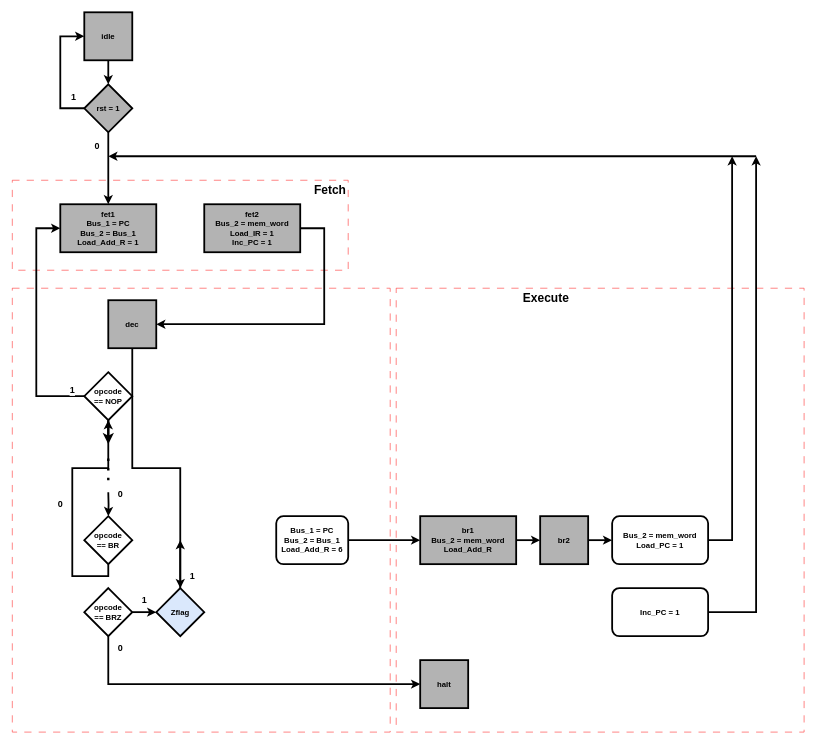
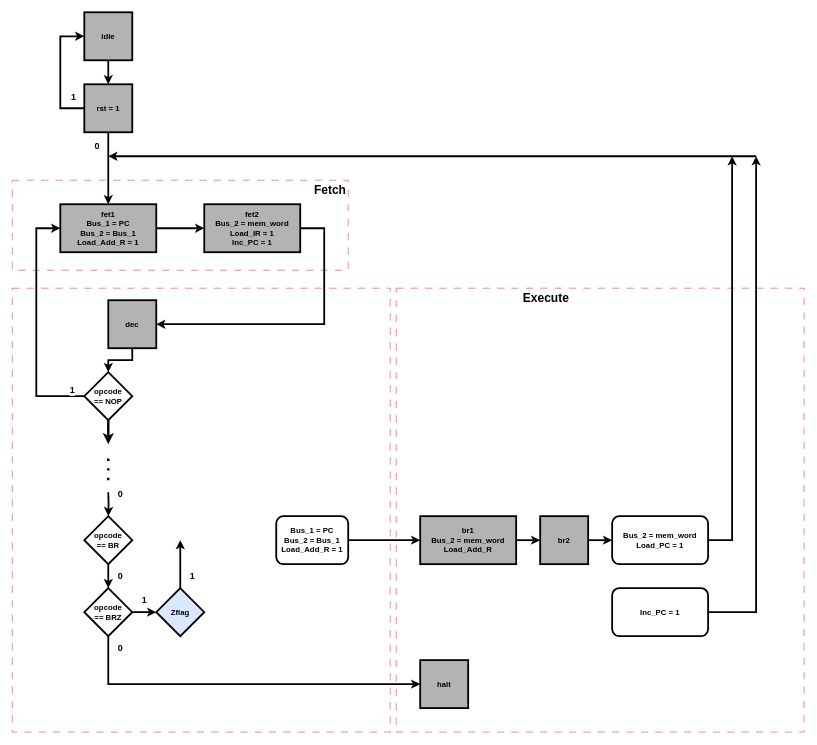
node "rst = 1": shape diamond -> rectangle
edge "fet1Bus_1 = PCBus_2 = Bus_1Load_Add_R = 1" -> "fet2Bus_2 = mem_wordLoad_IR = 1Inc_PC = 1": added
edge "dec" -> "Zflag": now "dec" -> "opcode == NOP"
edge "opcode== BR" -> "opcode == NOP": now "opcode== BR" -> "opcode== BRZ"
node "Bus_1 = PCBus_2 = Bus_1Load_Add_R = 6": label "Bus_1 = PCBus_2 = Bus_1Load_Add_R = 6" -> "Bus_1 = PCBus_2 = Bus_1Load_Add_R = 1"
